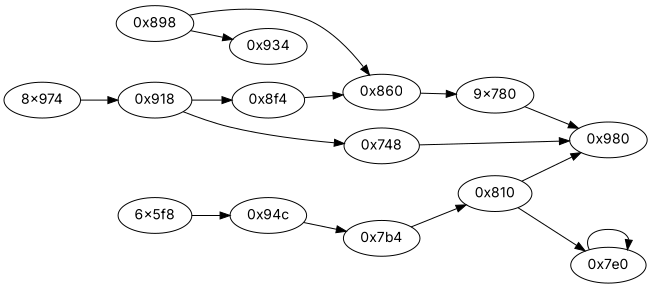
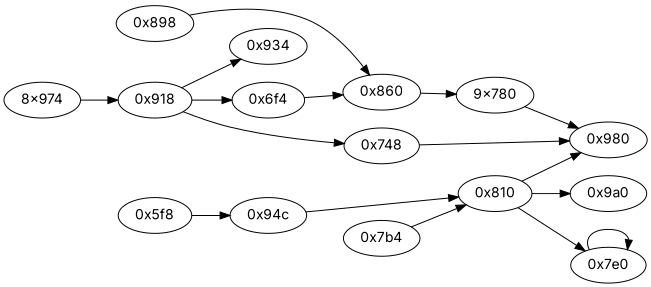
edge "0x898" -> "0x934": now "0x918" -> "0x934"
node "0x8f4": label "0x8f4" -> "0x6f4"
node "0x9a0": added
node "6x5f8": label "6x5f8" -> "0x5f8"
edge "0x94c" -> "0x7b4": now "0x94c" -> "0x810"
